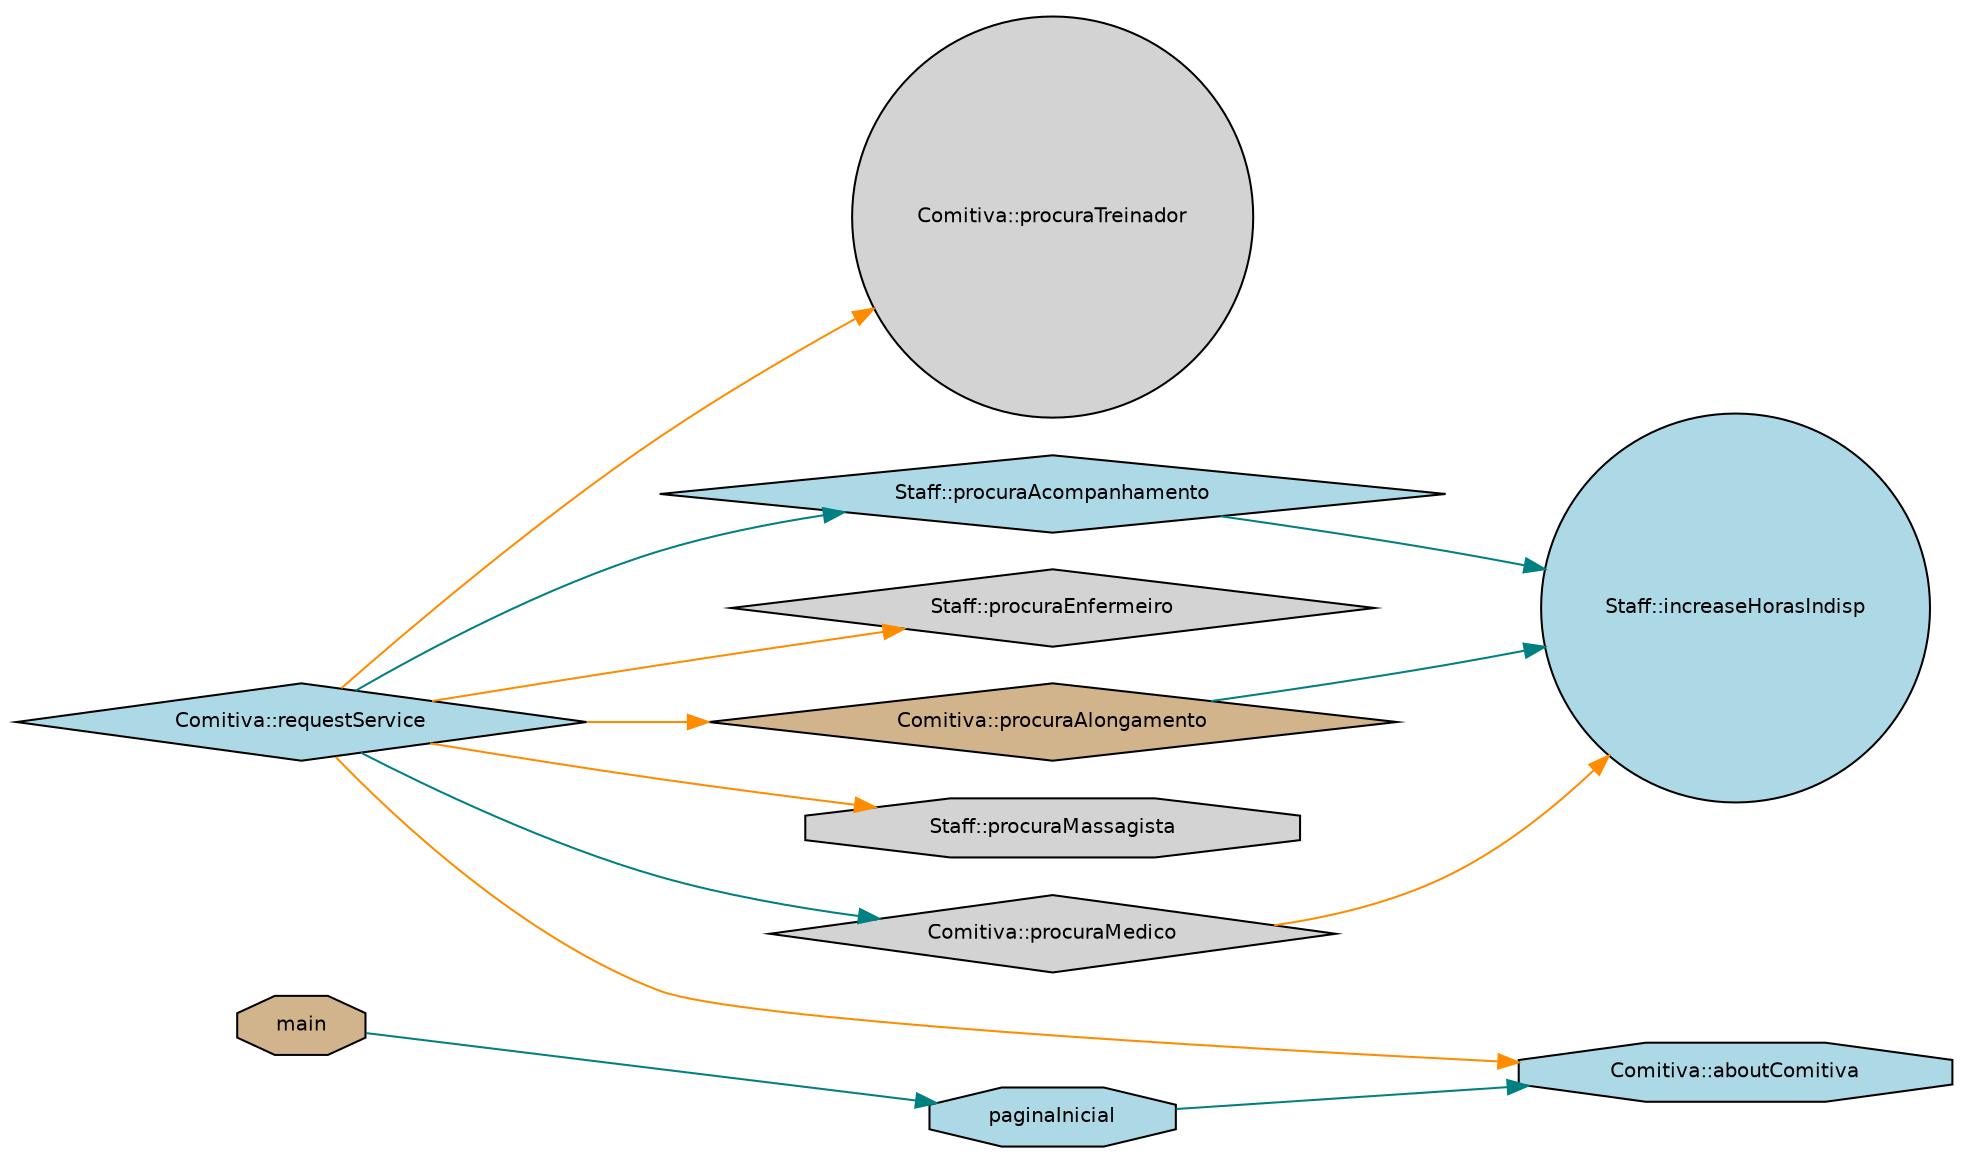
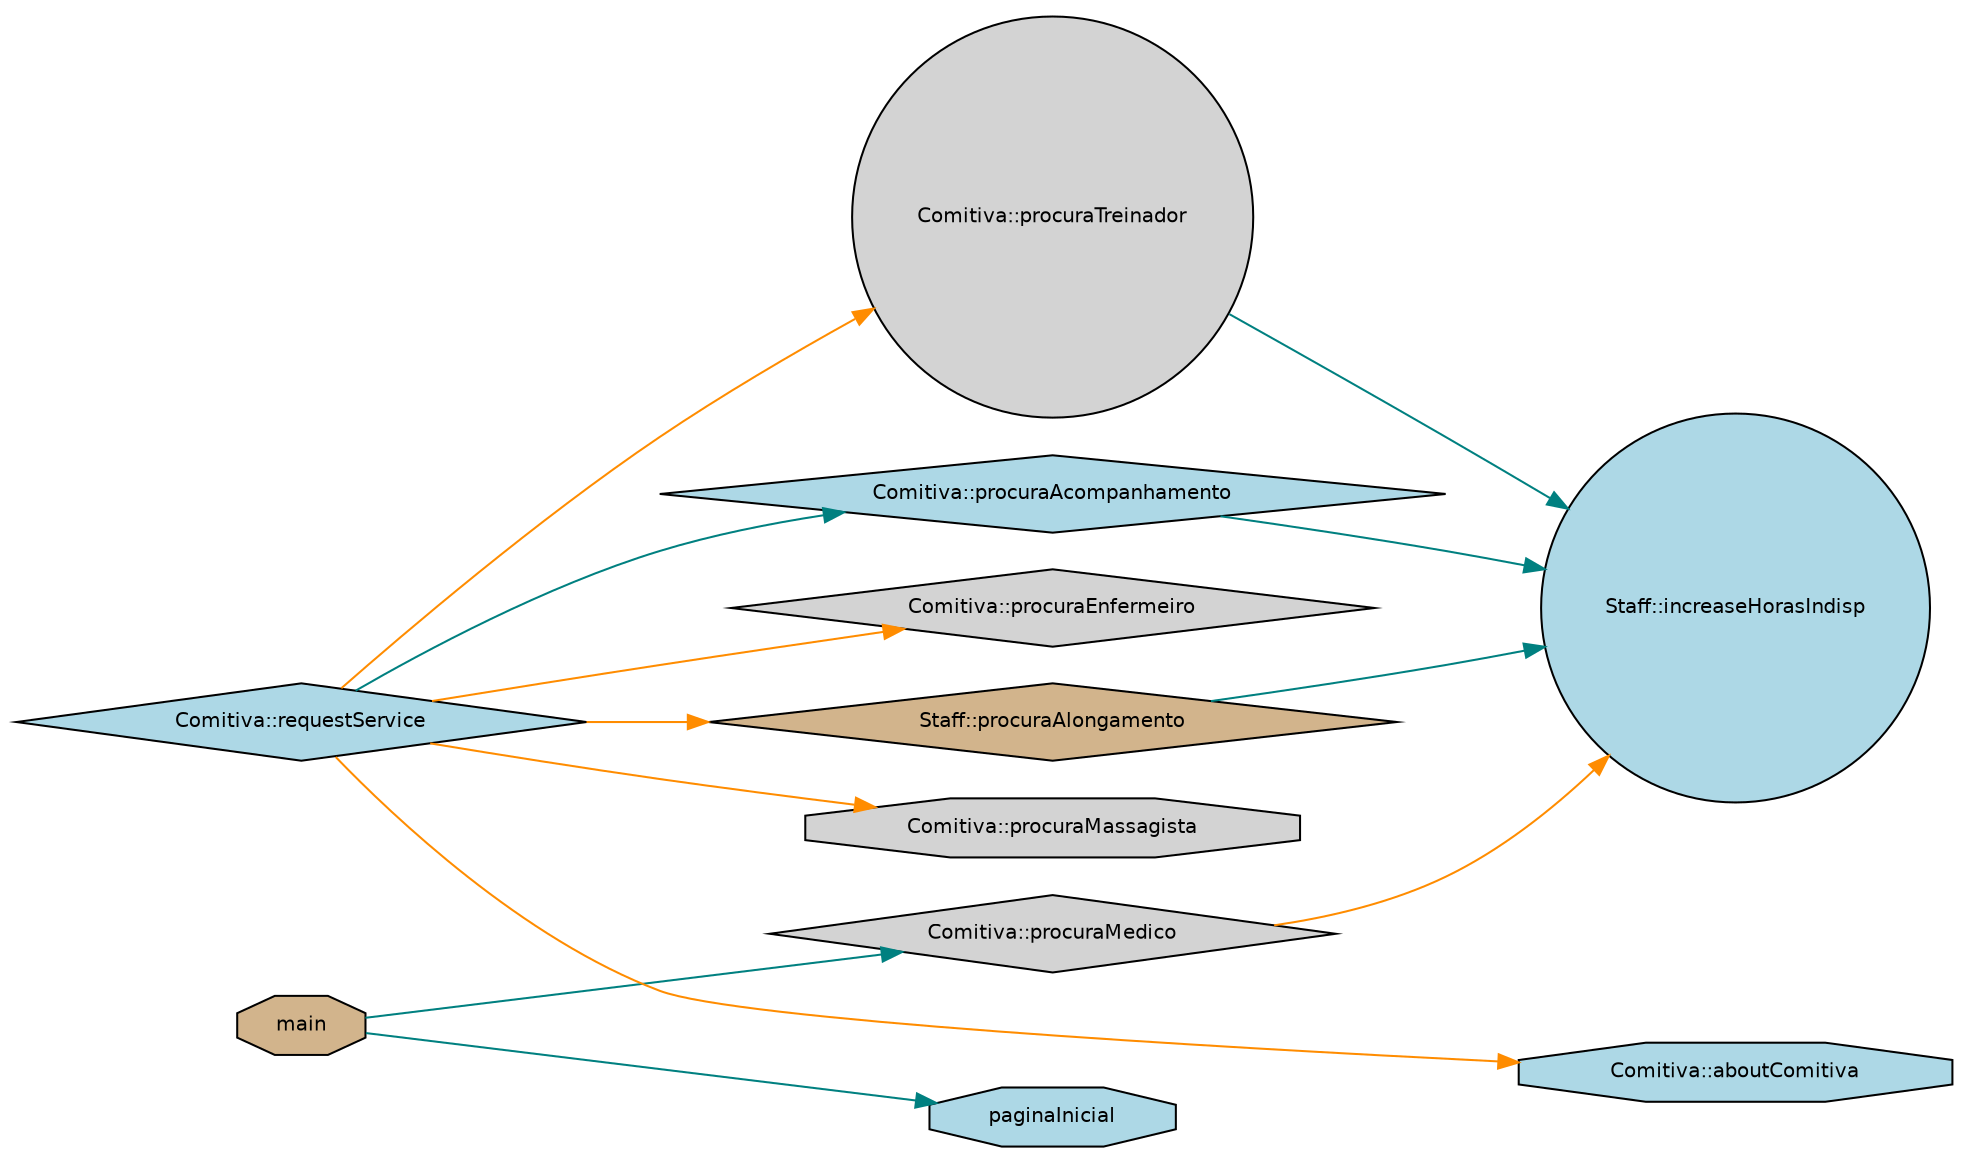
edge "Comitiva::procuraTreinador" -> "Staff::increaseHorasIndisp": added
node "Staff::procuraAcompanhamento": label "Staff::procuraAcompanhamento" -> "Comitiva::procuraAcompanhamento"
node "Staff::procuraEnfermeiro": label "Staff::procuraEnfermeiro" -> "Comitiva::procuraEnfermeiro"
node "Comitiva::procuraAlongamento": label "Comitiva::procuraAlongamento" -> "Staff::procuraAlongamento"
node "Staff::procuraMassagista": label "Staff::procuraMassagista" -> "Comitiva::procuraMassagista"
edge "Comitiva::requestService" -> "Comitiva::procuraMedico": now "main" -> "Comitiva::procuraMedico"
edge "paginaInicial" -> "Comitiva::aboutComitiva": removed
